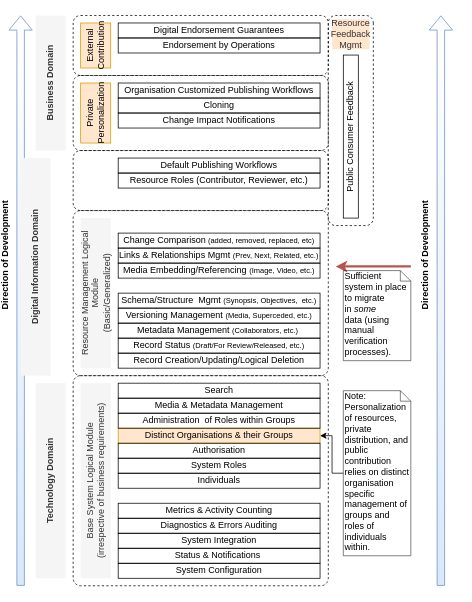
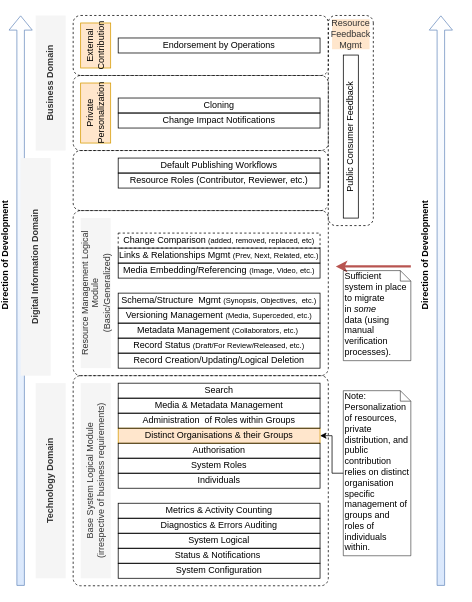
node "Digital Endorsement Guarantees": removed
node "Organisation Customized Publishing Workflows": removed
node "Change Comparison (added, removed, replaced, etc)": style solid -> dashed
node "System Integration": label "System Integration" -> "System Logical"
